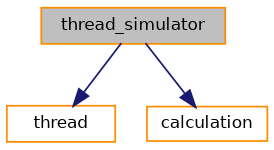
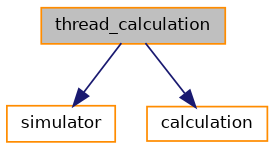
node "thread_simulator": label "thread_simulator" -> "thread_calculation"
node "thread": label "thread" -> "simulator"
